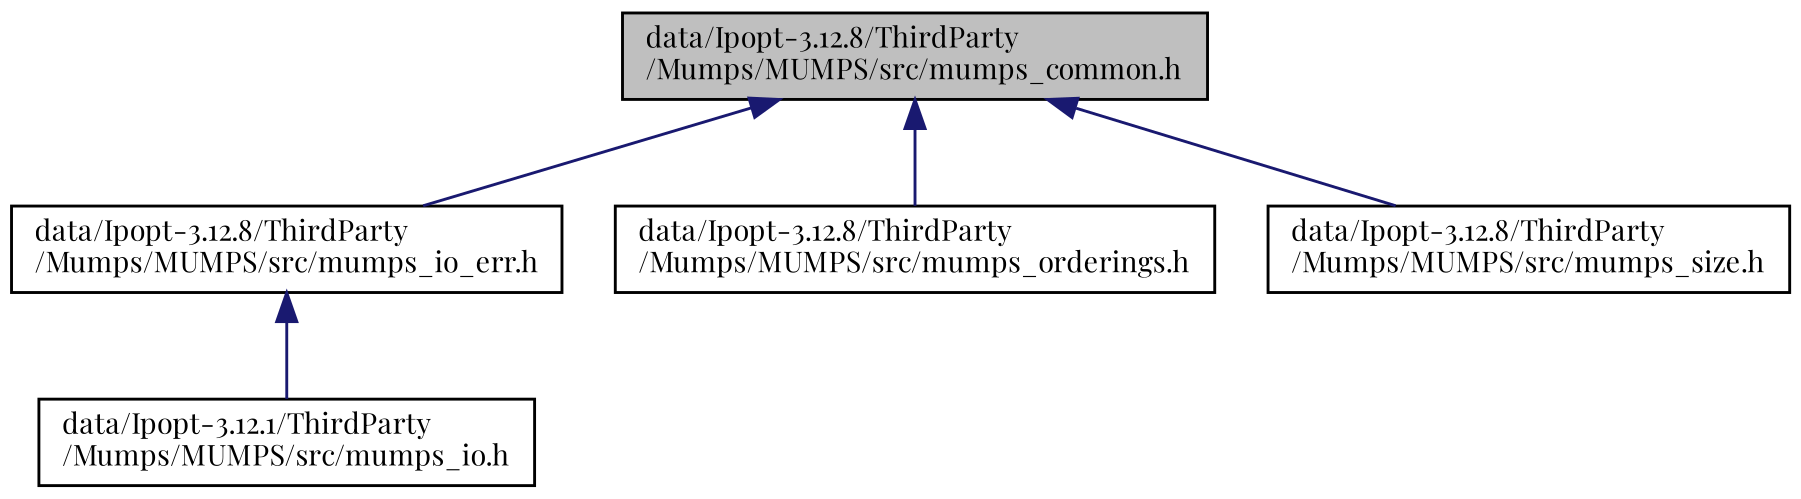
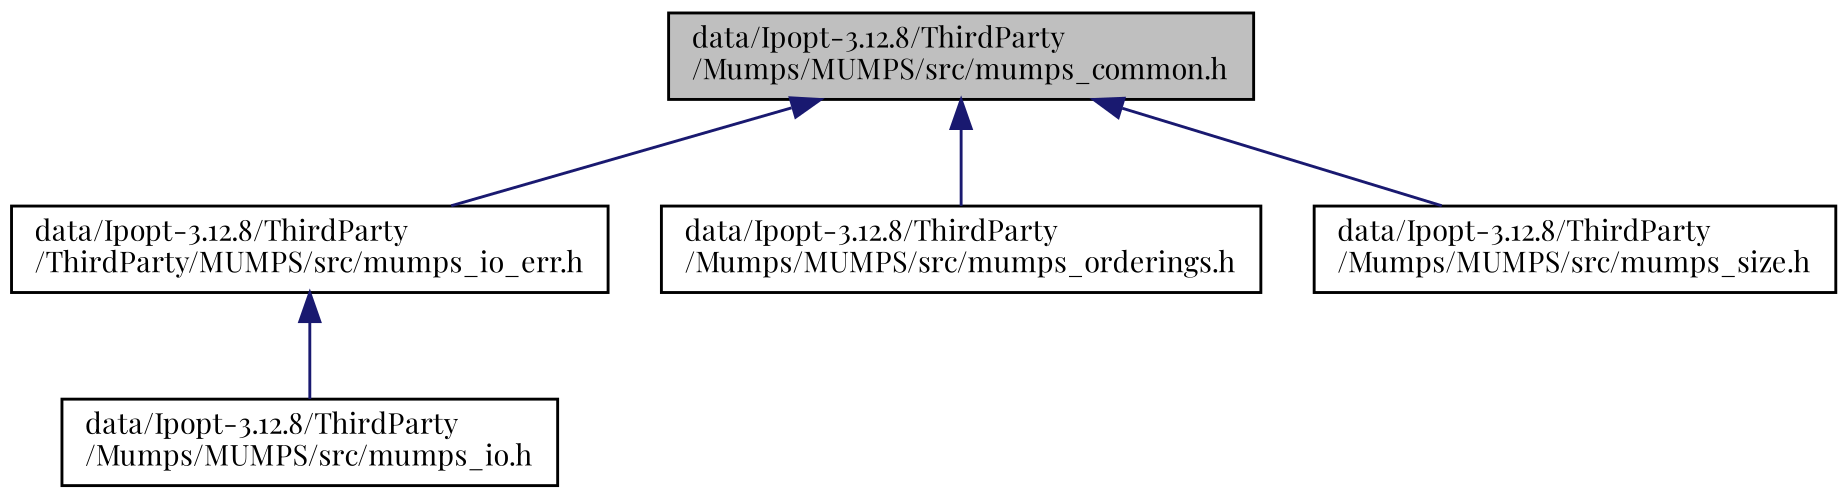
node "data/Ipopt-3.12.8/ThirdParty /Mumps/MUMPS/src/mumps_io_err.h": label "data/Ipopt-3.12.8/ThirdParty /Mumps/MUMPS/src/mumps_io_err.h" -> "data/Ipopt-3.12.8/ThirdParty /ThirdParty/MUMPS/src/mumps_io_err.h"
node "data/Ipopt-3.12.1/ThirdParty /Mumps/MUMPS/src/mumps_io.h": label "data/Ipopt-3.12.1/ThirdParty /Mumps/MUMPS/src/mumps_io.h" -> "data/Ipopt-3.12.8/ThirdParty /Mumps/MUMPS/src/mumps_io.h"
